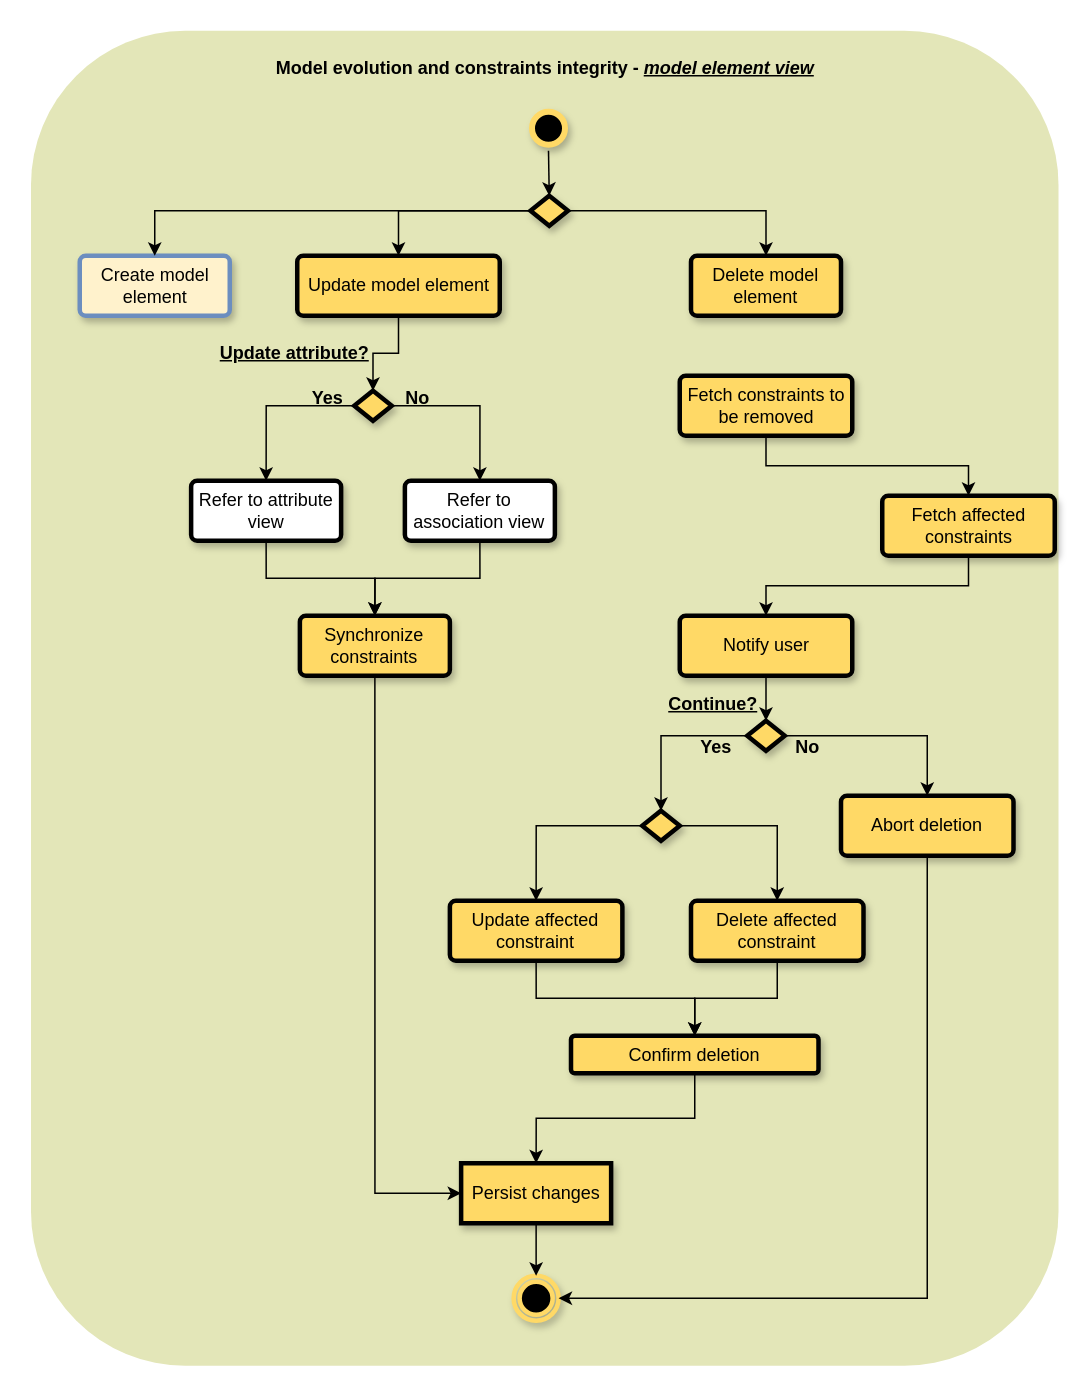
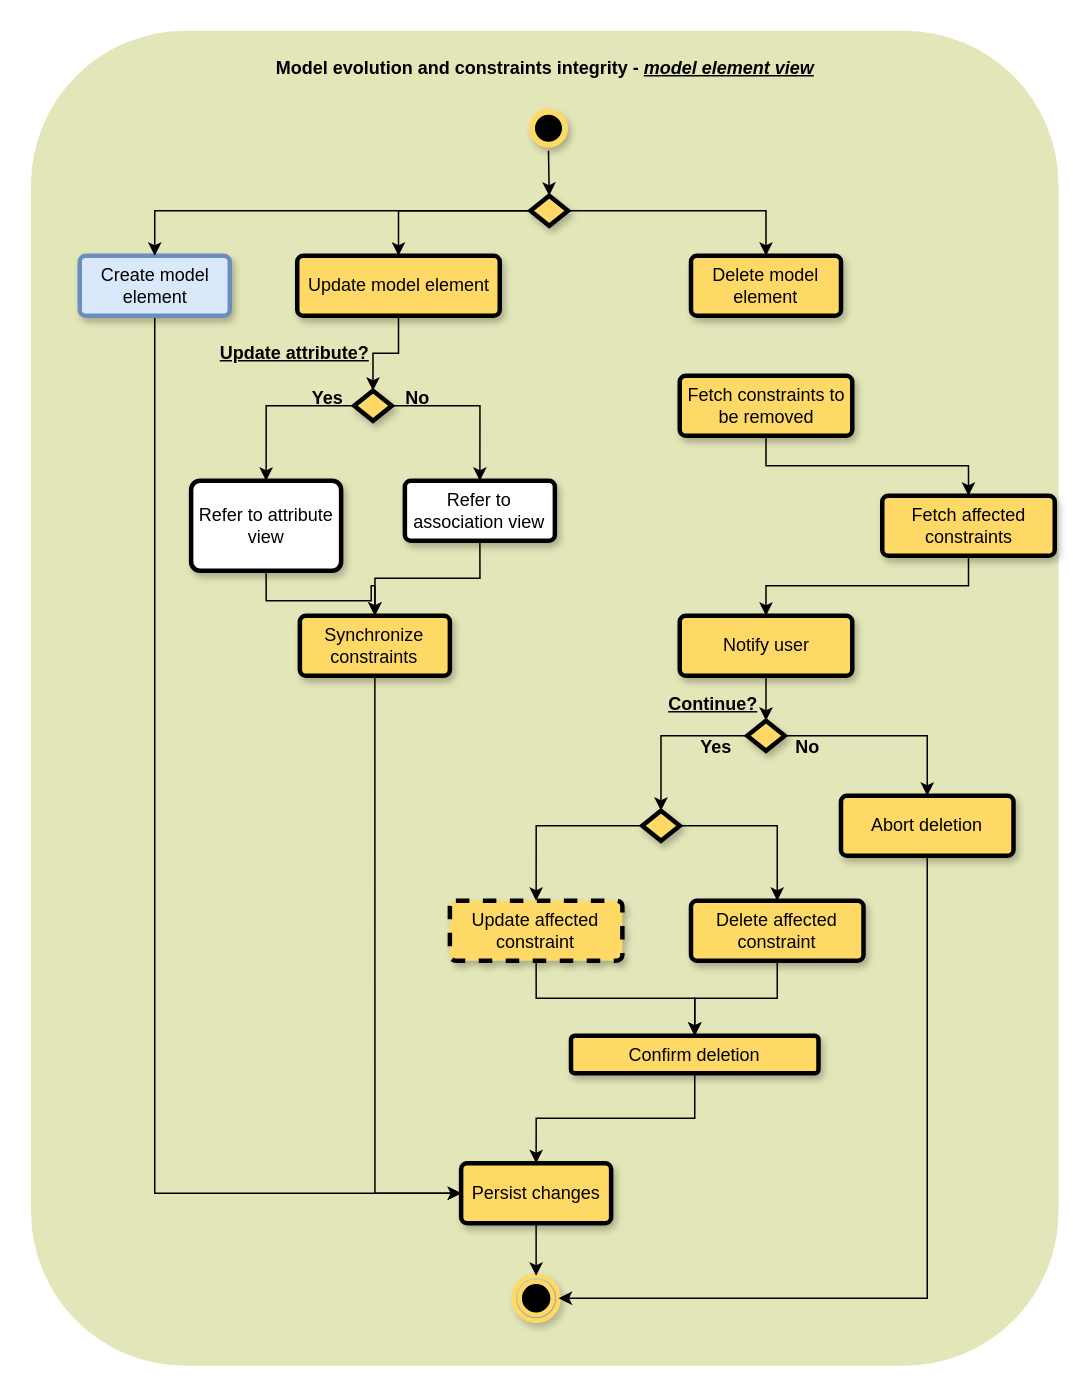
node "Create model element": fillcolor #fff2cc -> #dae8fc
node "Refer to attribute view": size 150x60 -> 150x90
edge "Create model element" -> "Persist changes": added
node "Update affected constraint": style solid -> dashed
node "Persist changes": shape rectangle -> rounded rectangle
